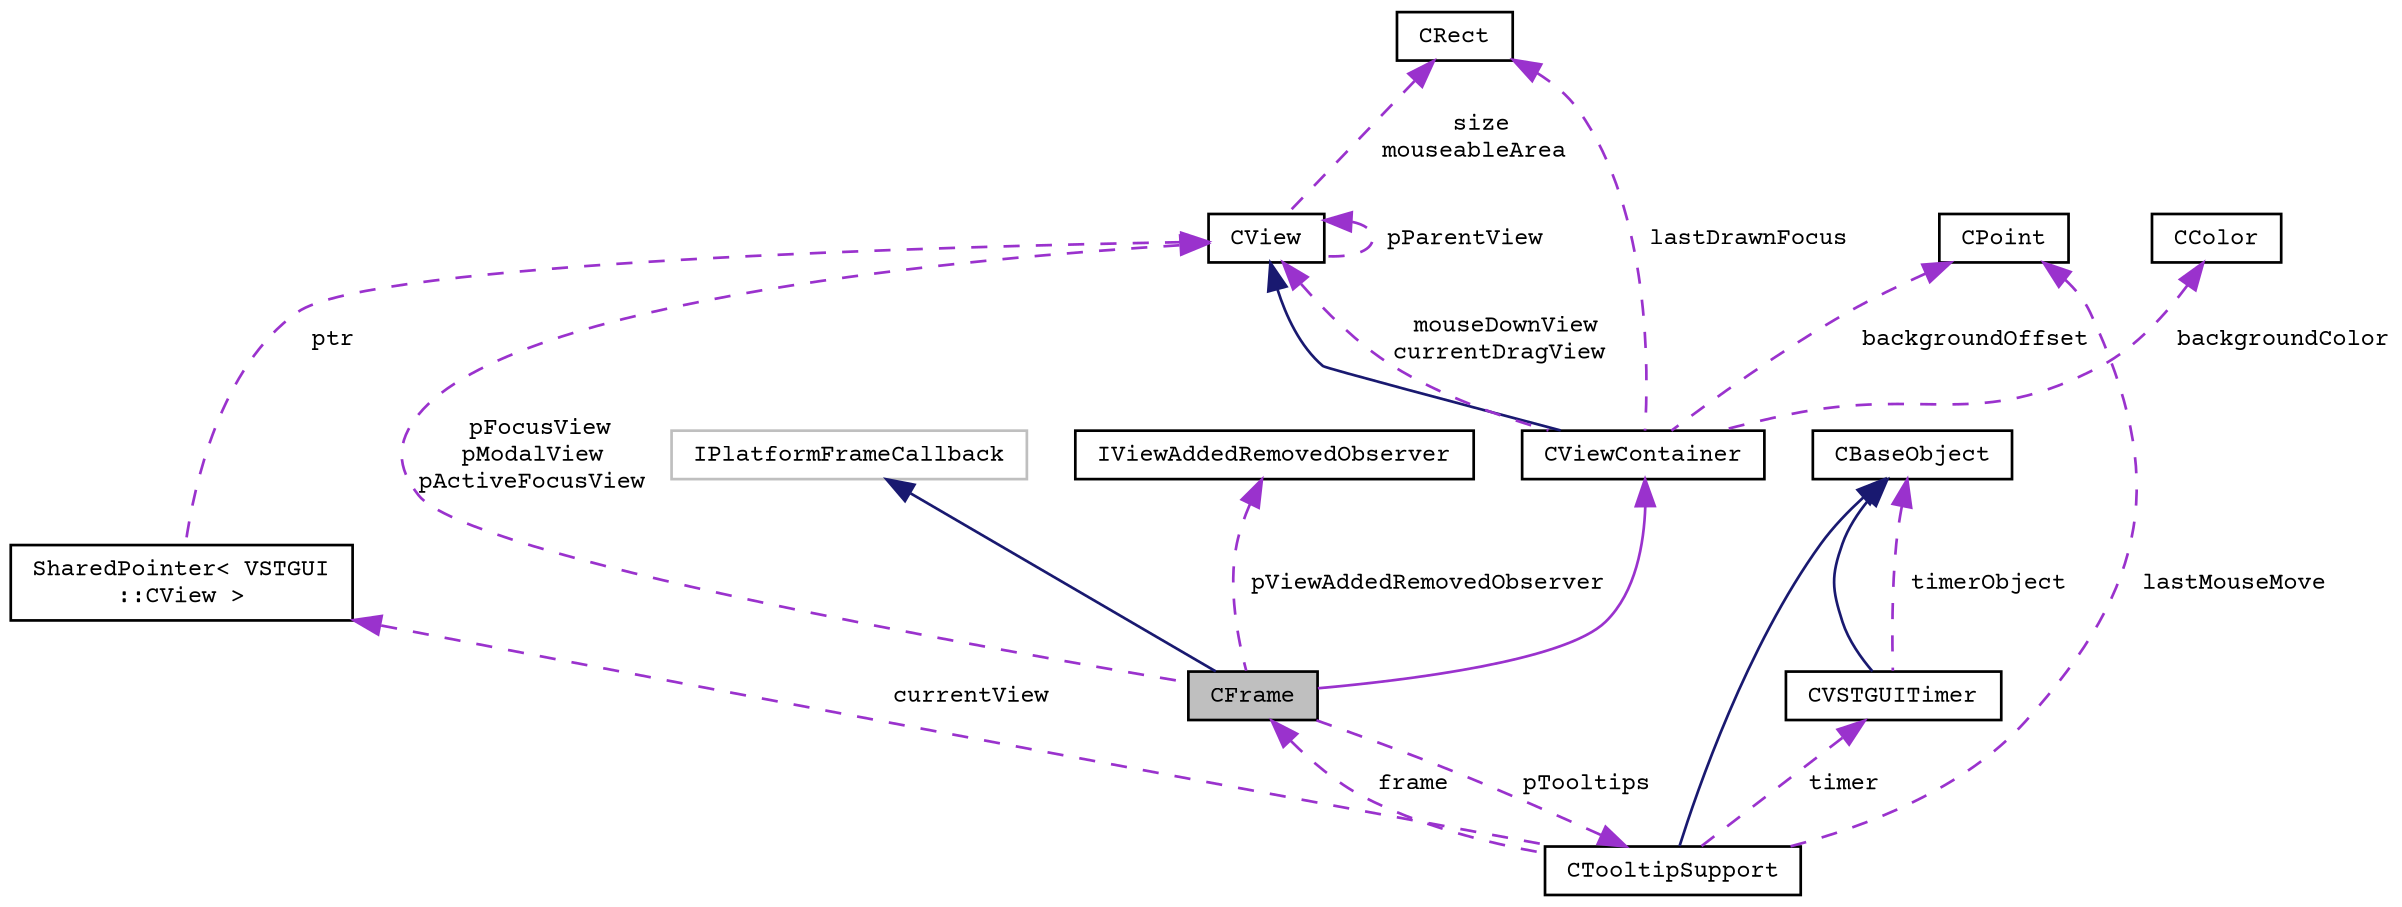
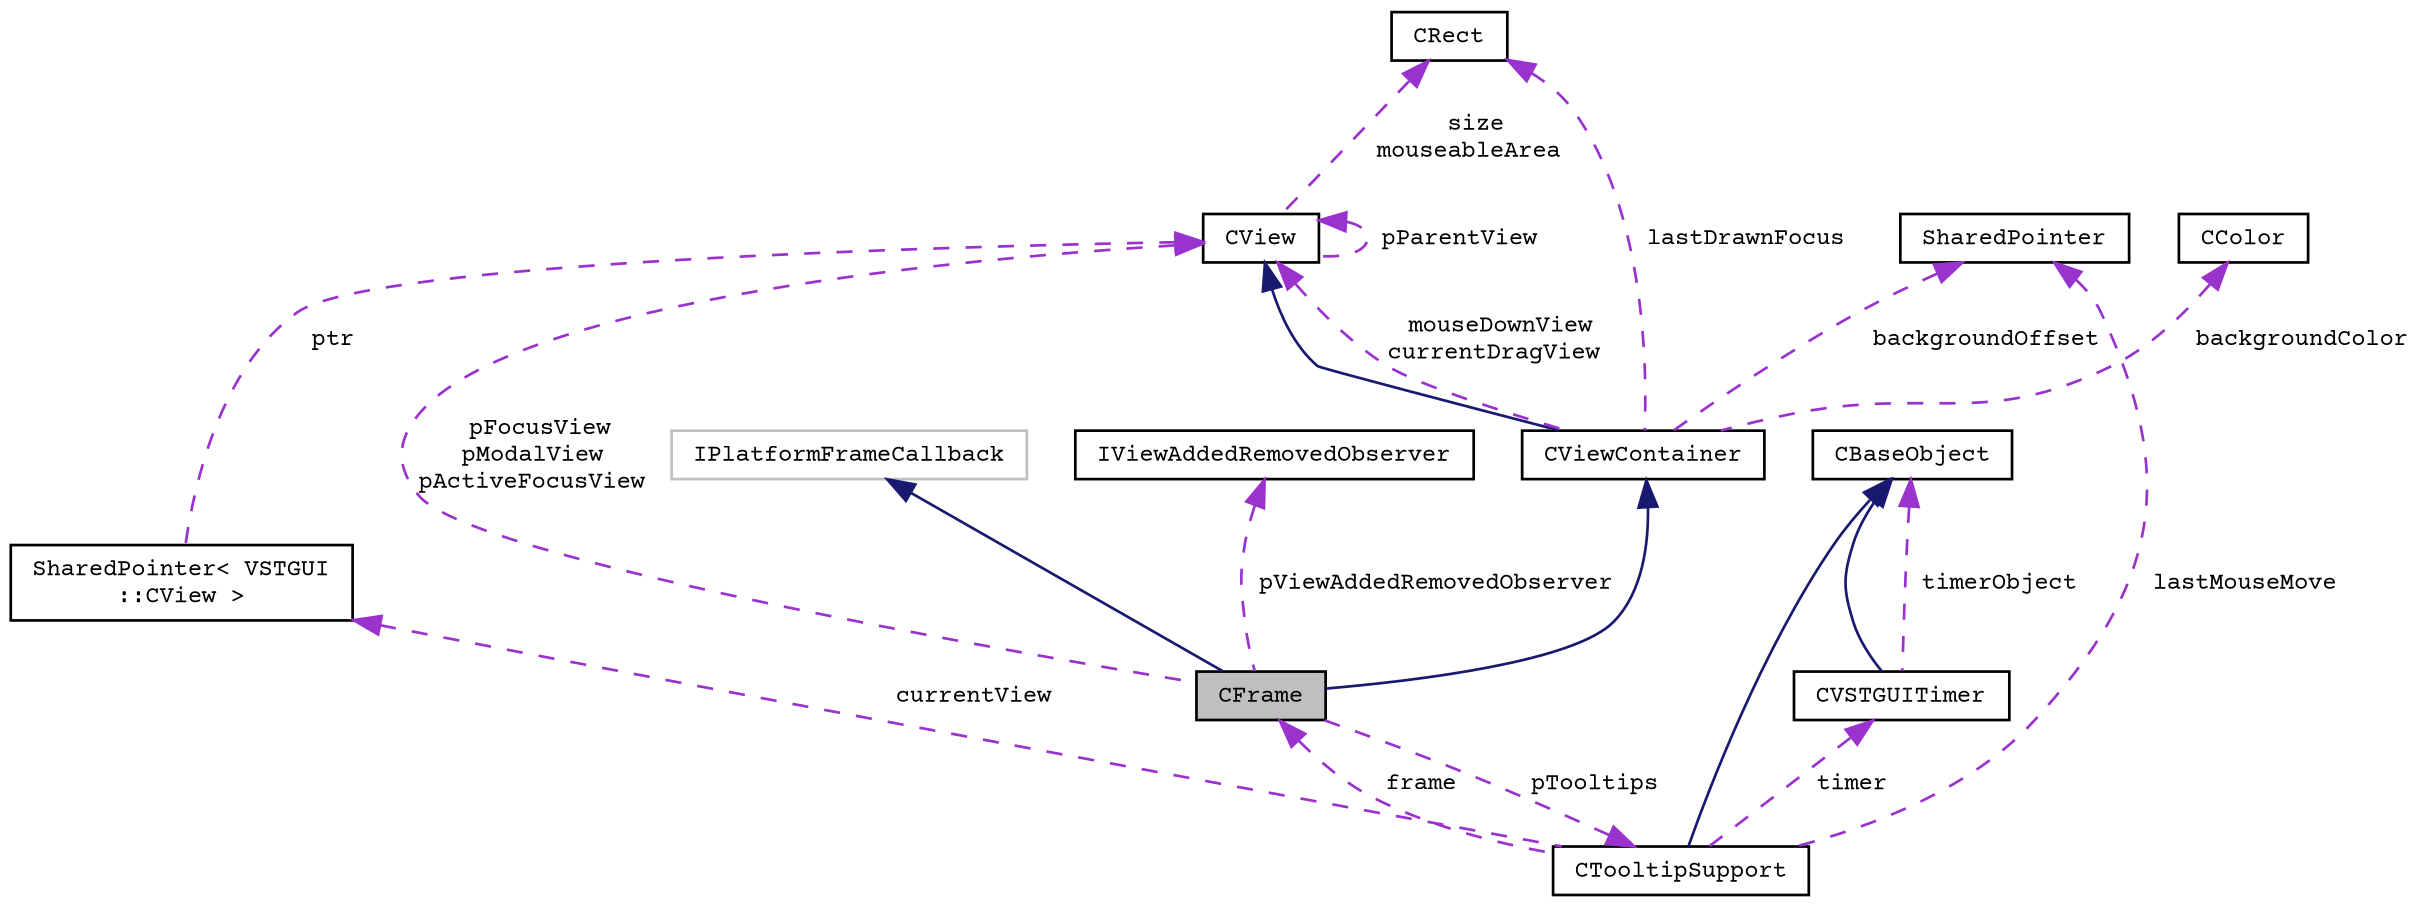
node "CPoint": label "CPoint" -> "SharedPointer"
edge "CFrame" -> "CViewContainer": color darkorchid3 -> midnightblue
